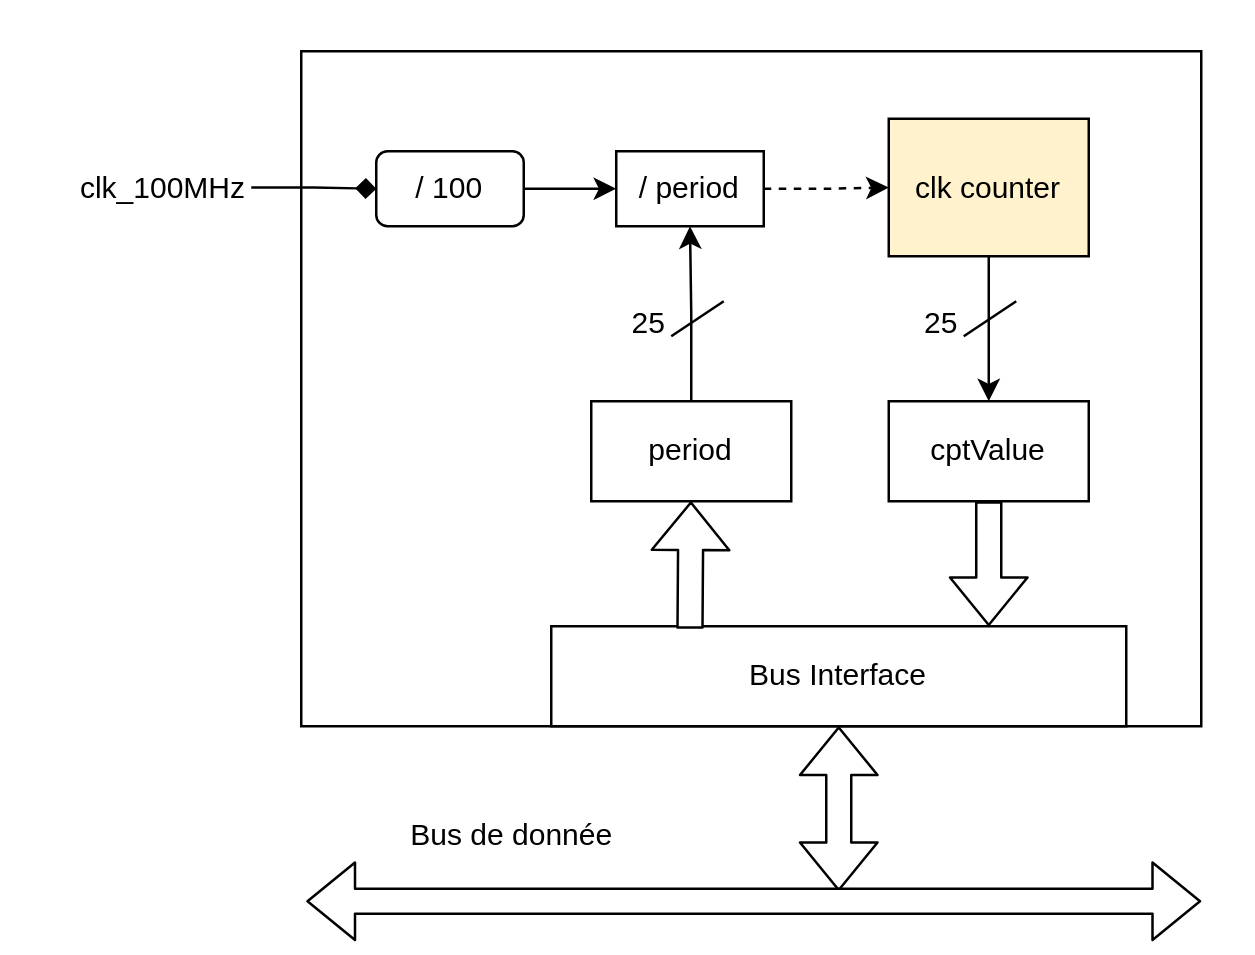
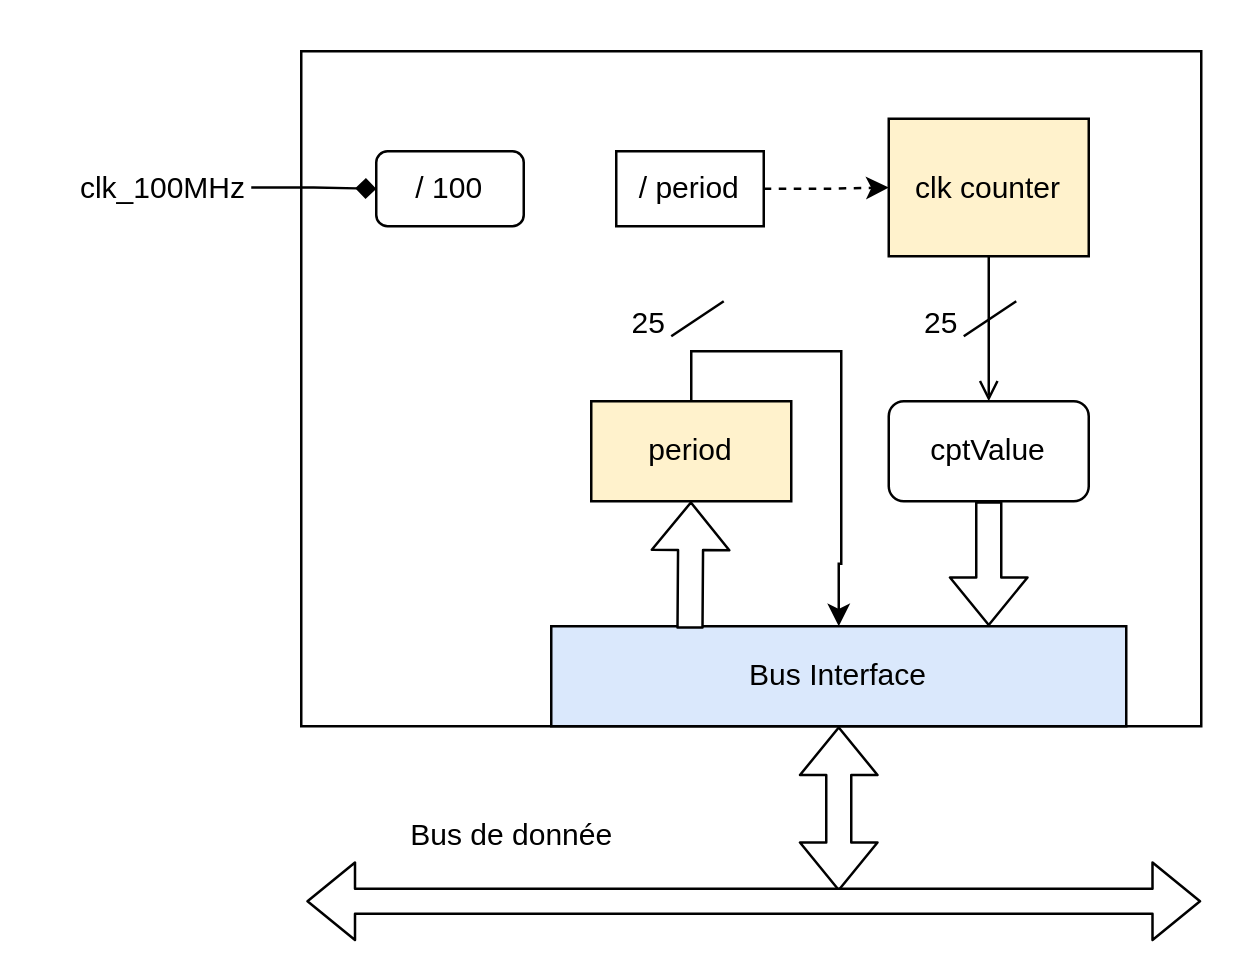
edge "/ 100" -> "/ period": removed
edge "period" -> "/ period": now "period" -> "Bus Interface"
edge "clk counter" -> "cptValue": arrowhead classic -> open
node "period": fillcolor #ffffff -> #fff2cc
node "cptValue": shape rectangle -> rounded rectangle
node "Bus Interface": fillcolor #ffffff -> #dae8fc
